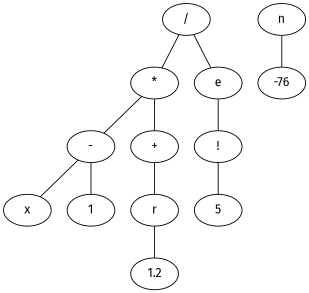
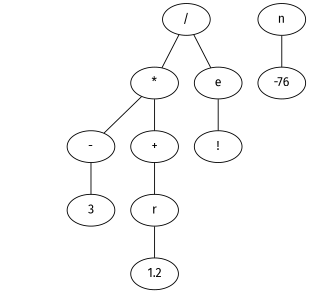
node "x": removed
node "1": label "1" -> "3"
node "5": removed
